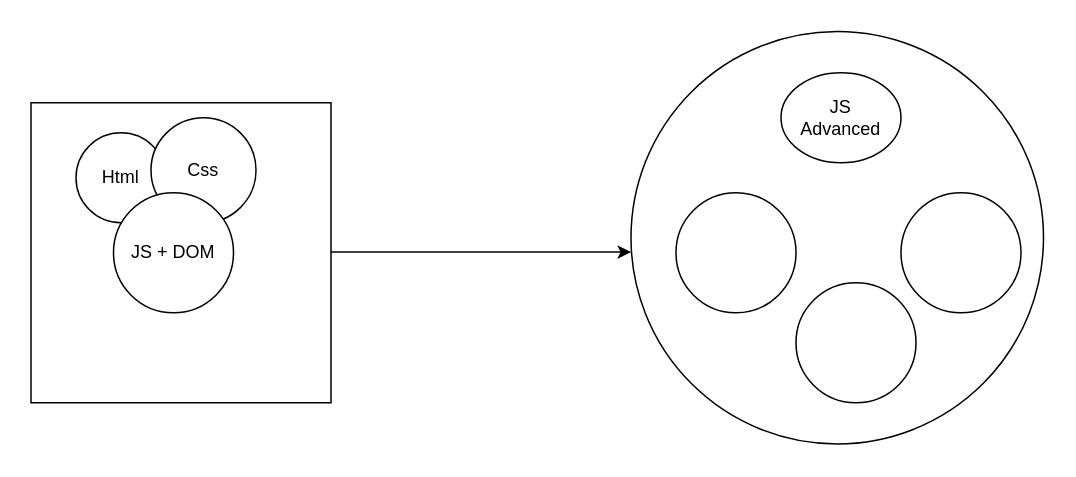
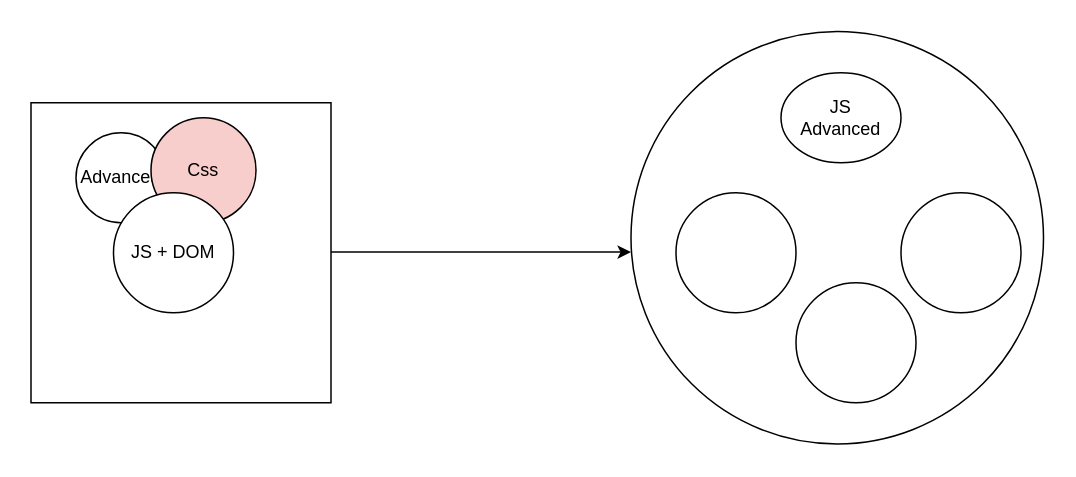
node "Css": fillcolor #ffffff -> #f8cecc
node "Html": label "Html" -> "Advanced"
